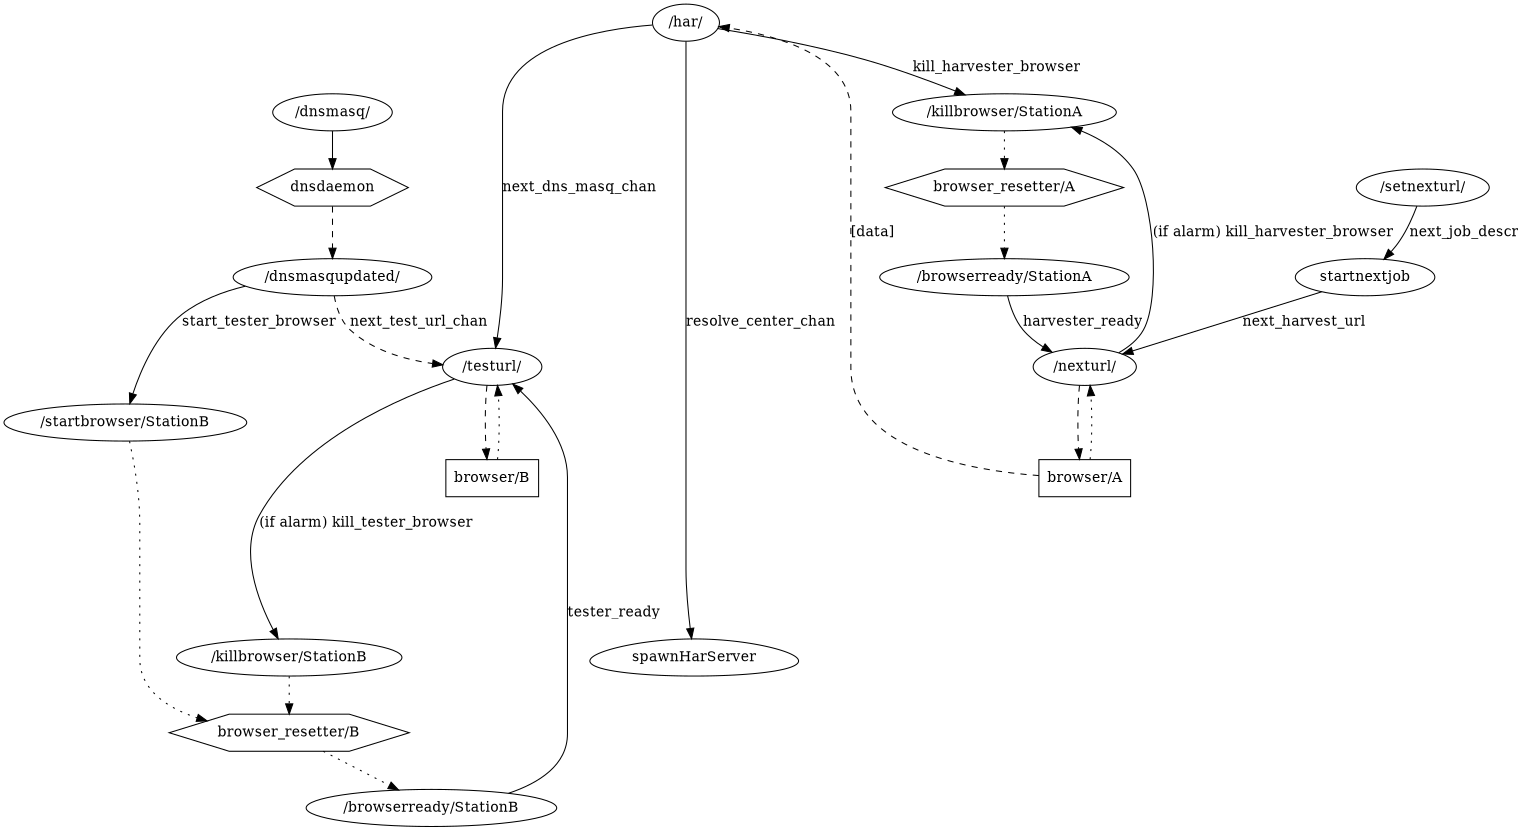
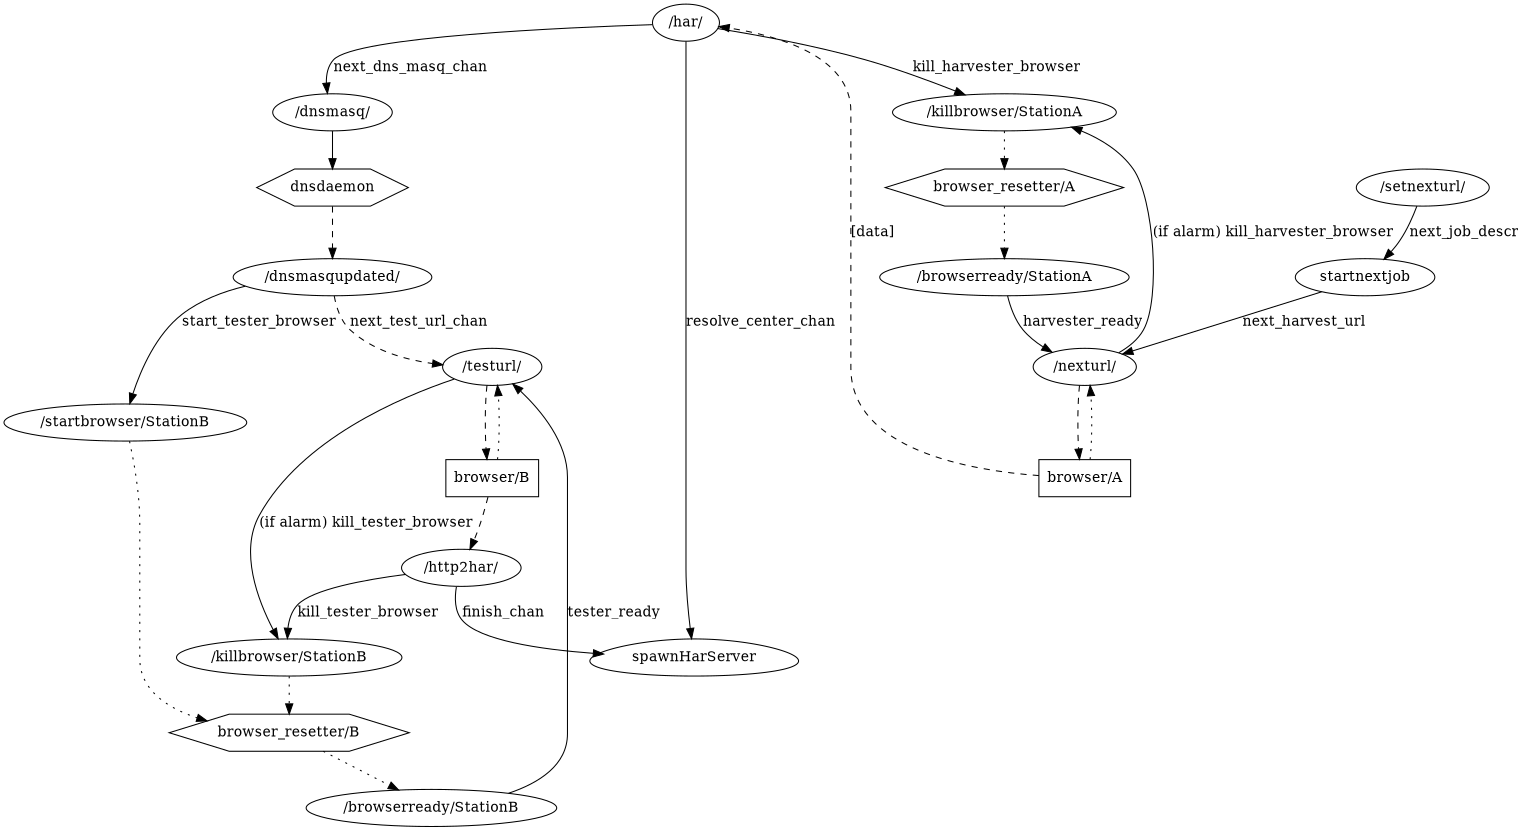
edge "/har/" -> "/testurl/": now "/har/" -> "/dnsmasq/"
node "/http2har/": added
